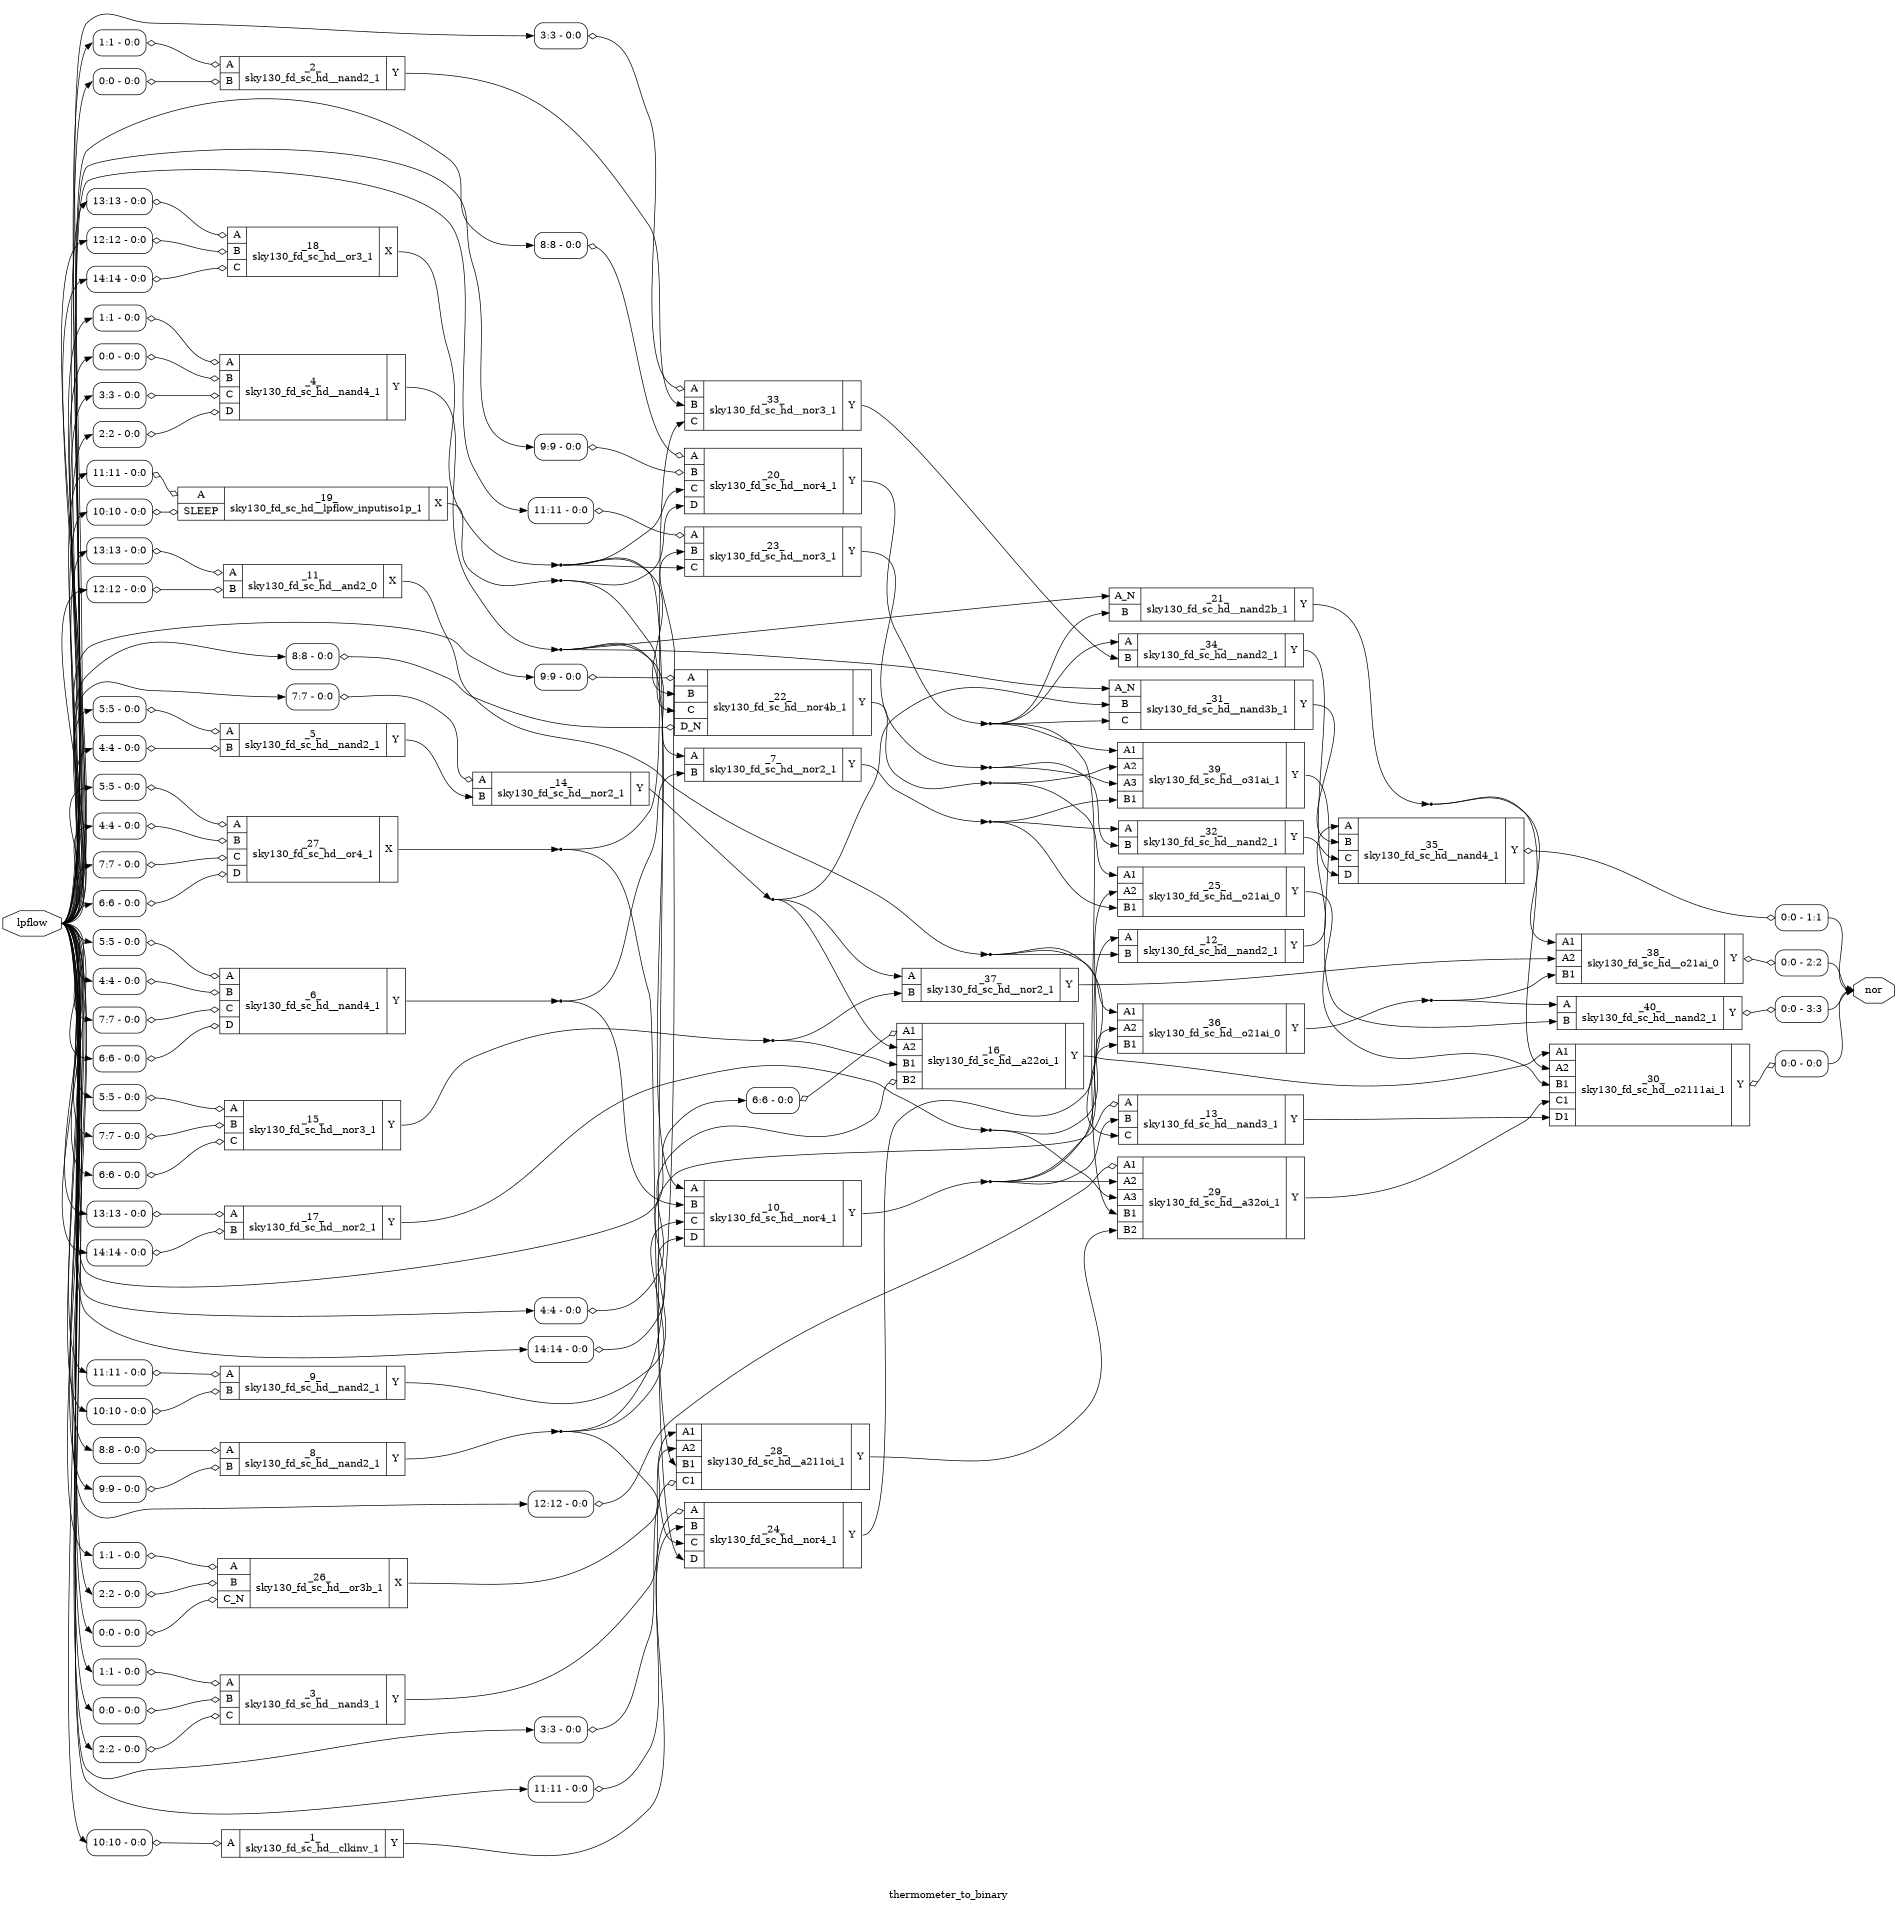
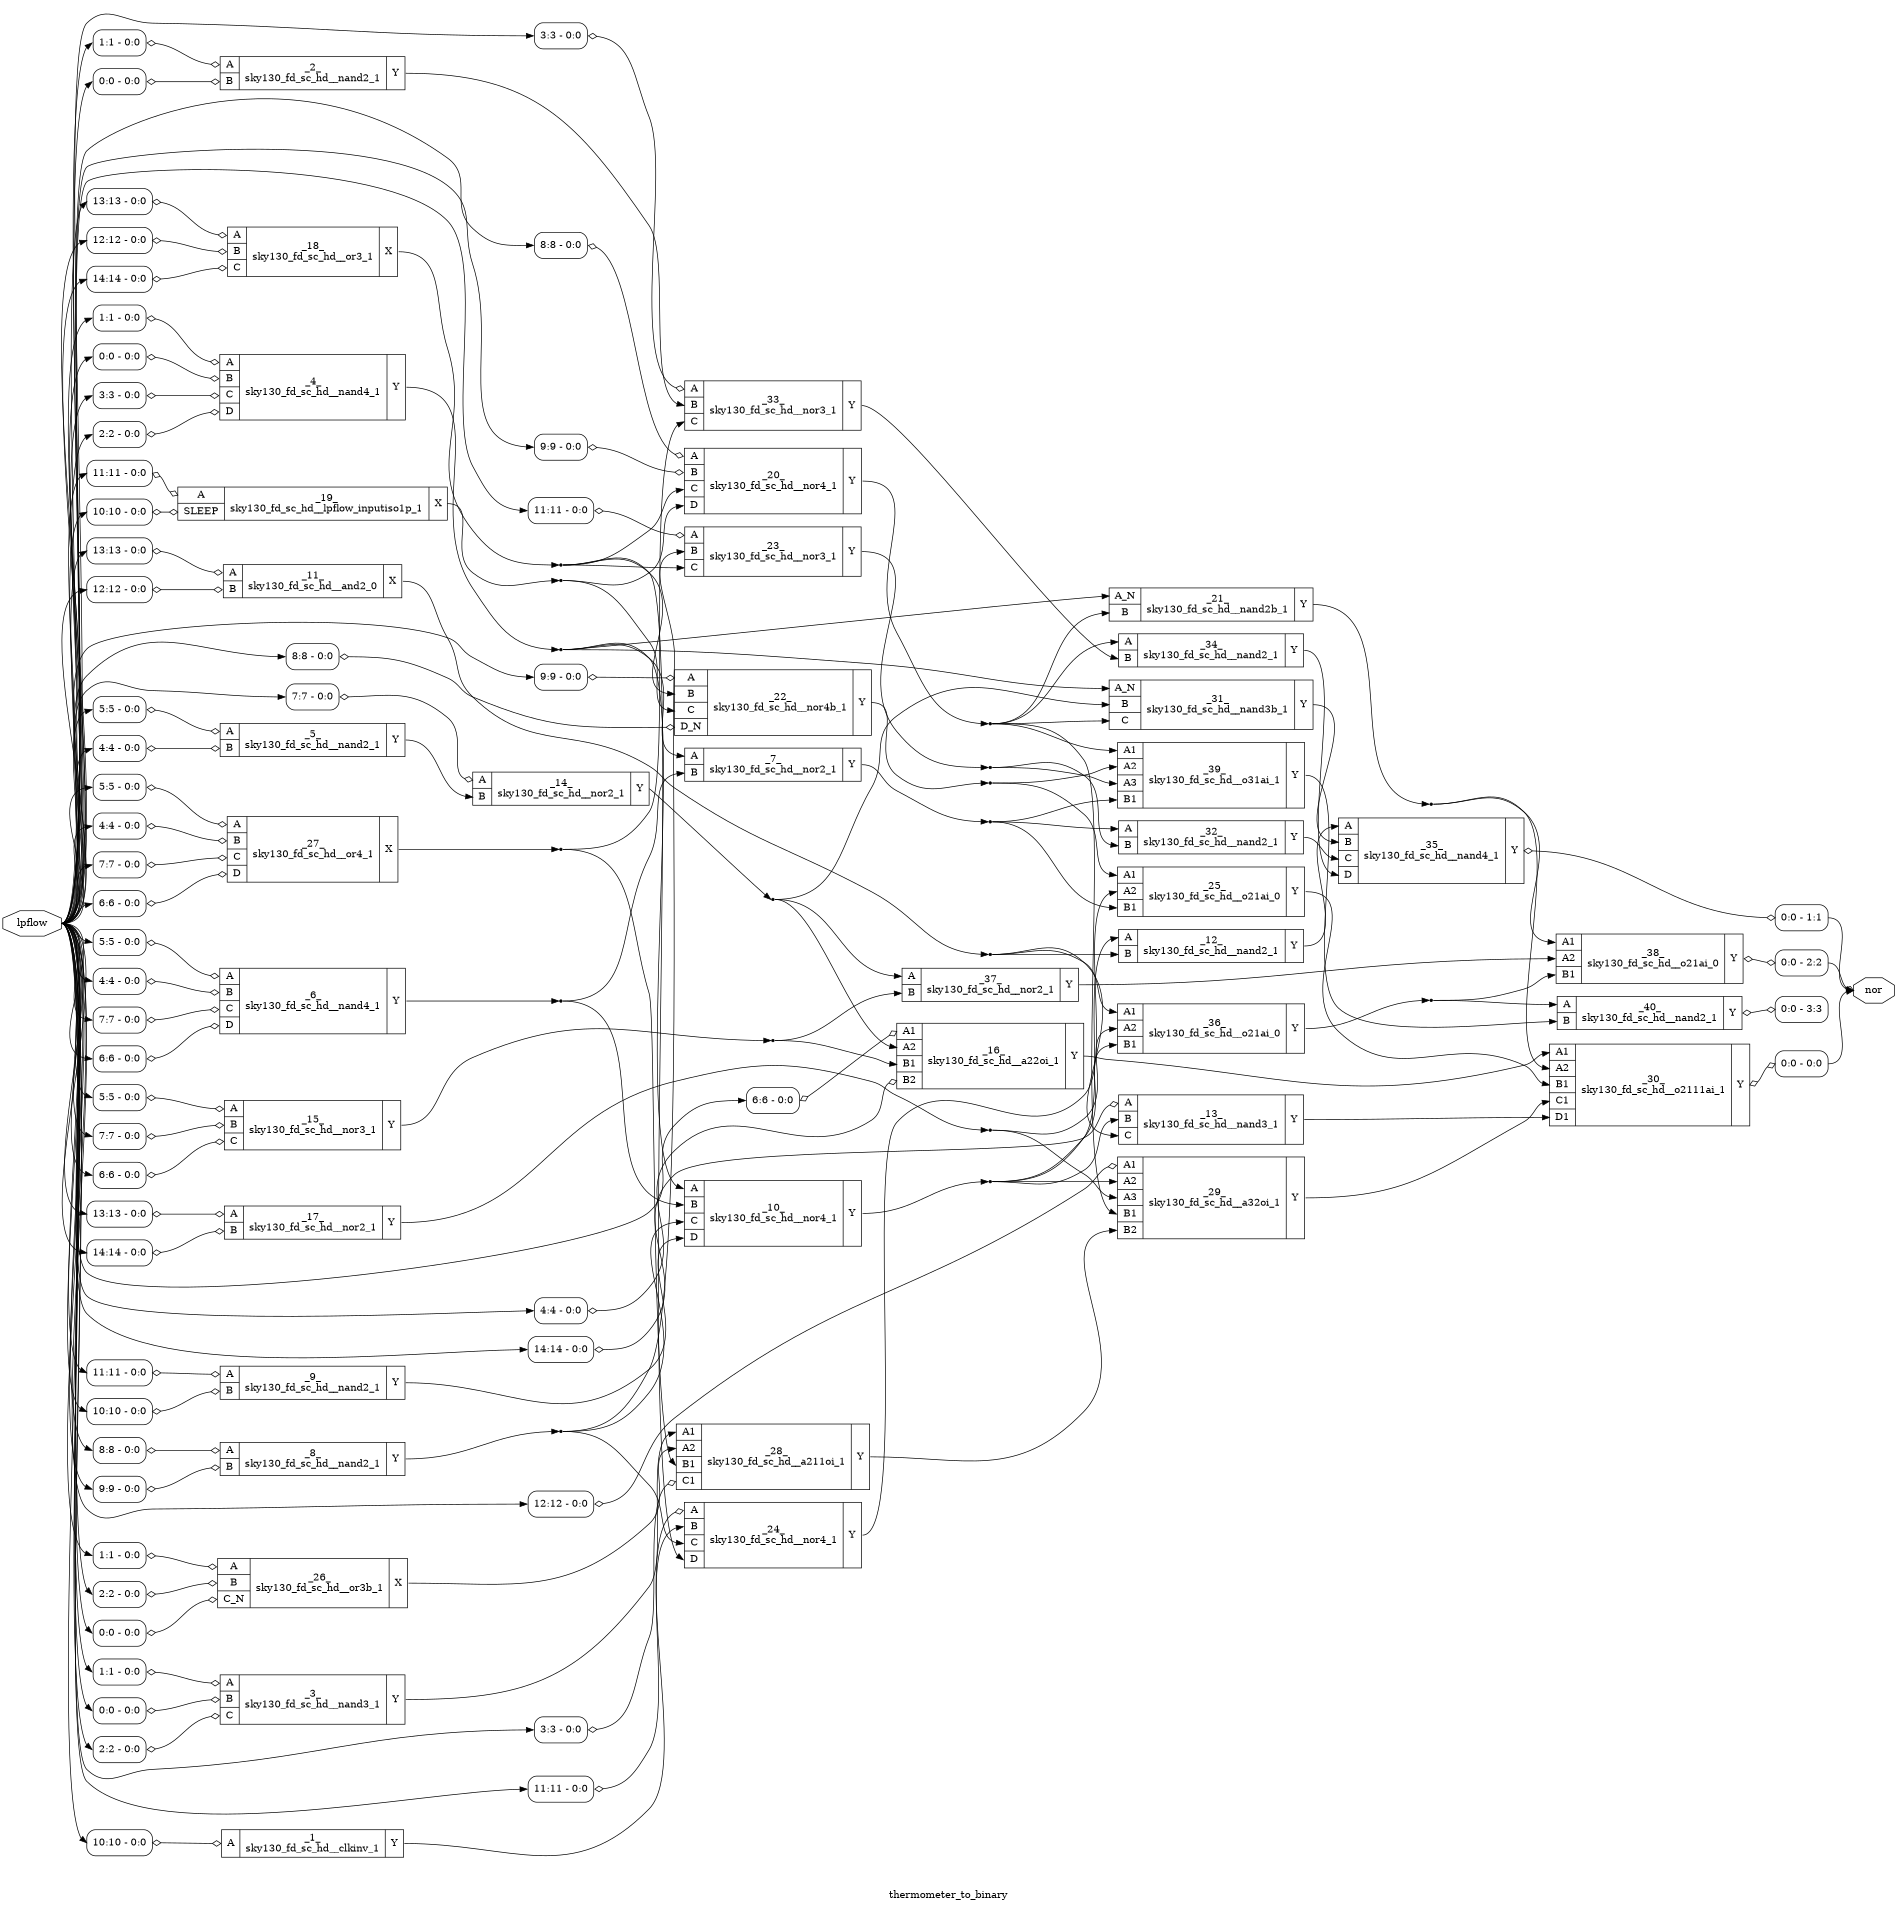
edge "0:0 - 1:1" -> "nor": arrowhead odiamond -> normal
edge "0:0 - 2:2" -> "nor": arrowhead normal -> odiamond
edge "0:0 - 3:3" -> "nor": removed
